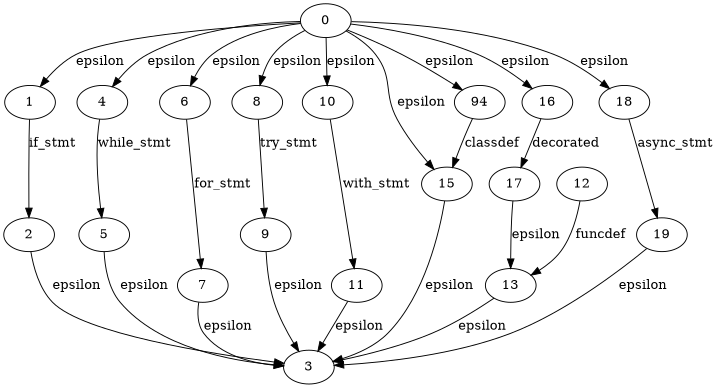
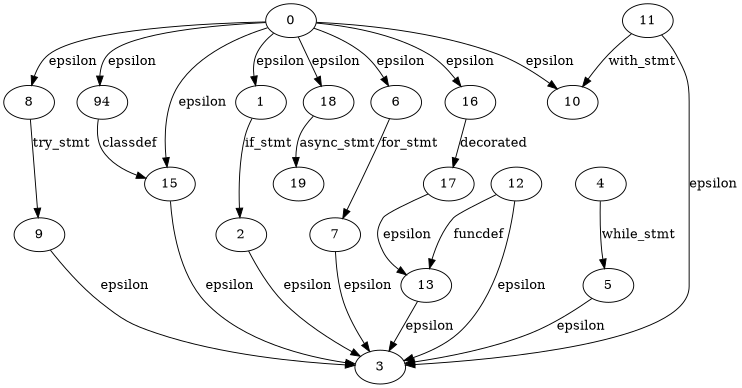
edge "0" -> "4": removed, label "epsilon"
edge "10" -> "11": reversed
edge "19" -> "3": now "12" -> "3"
